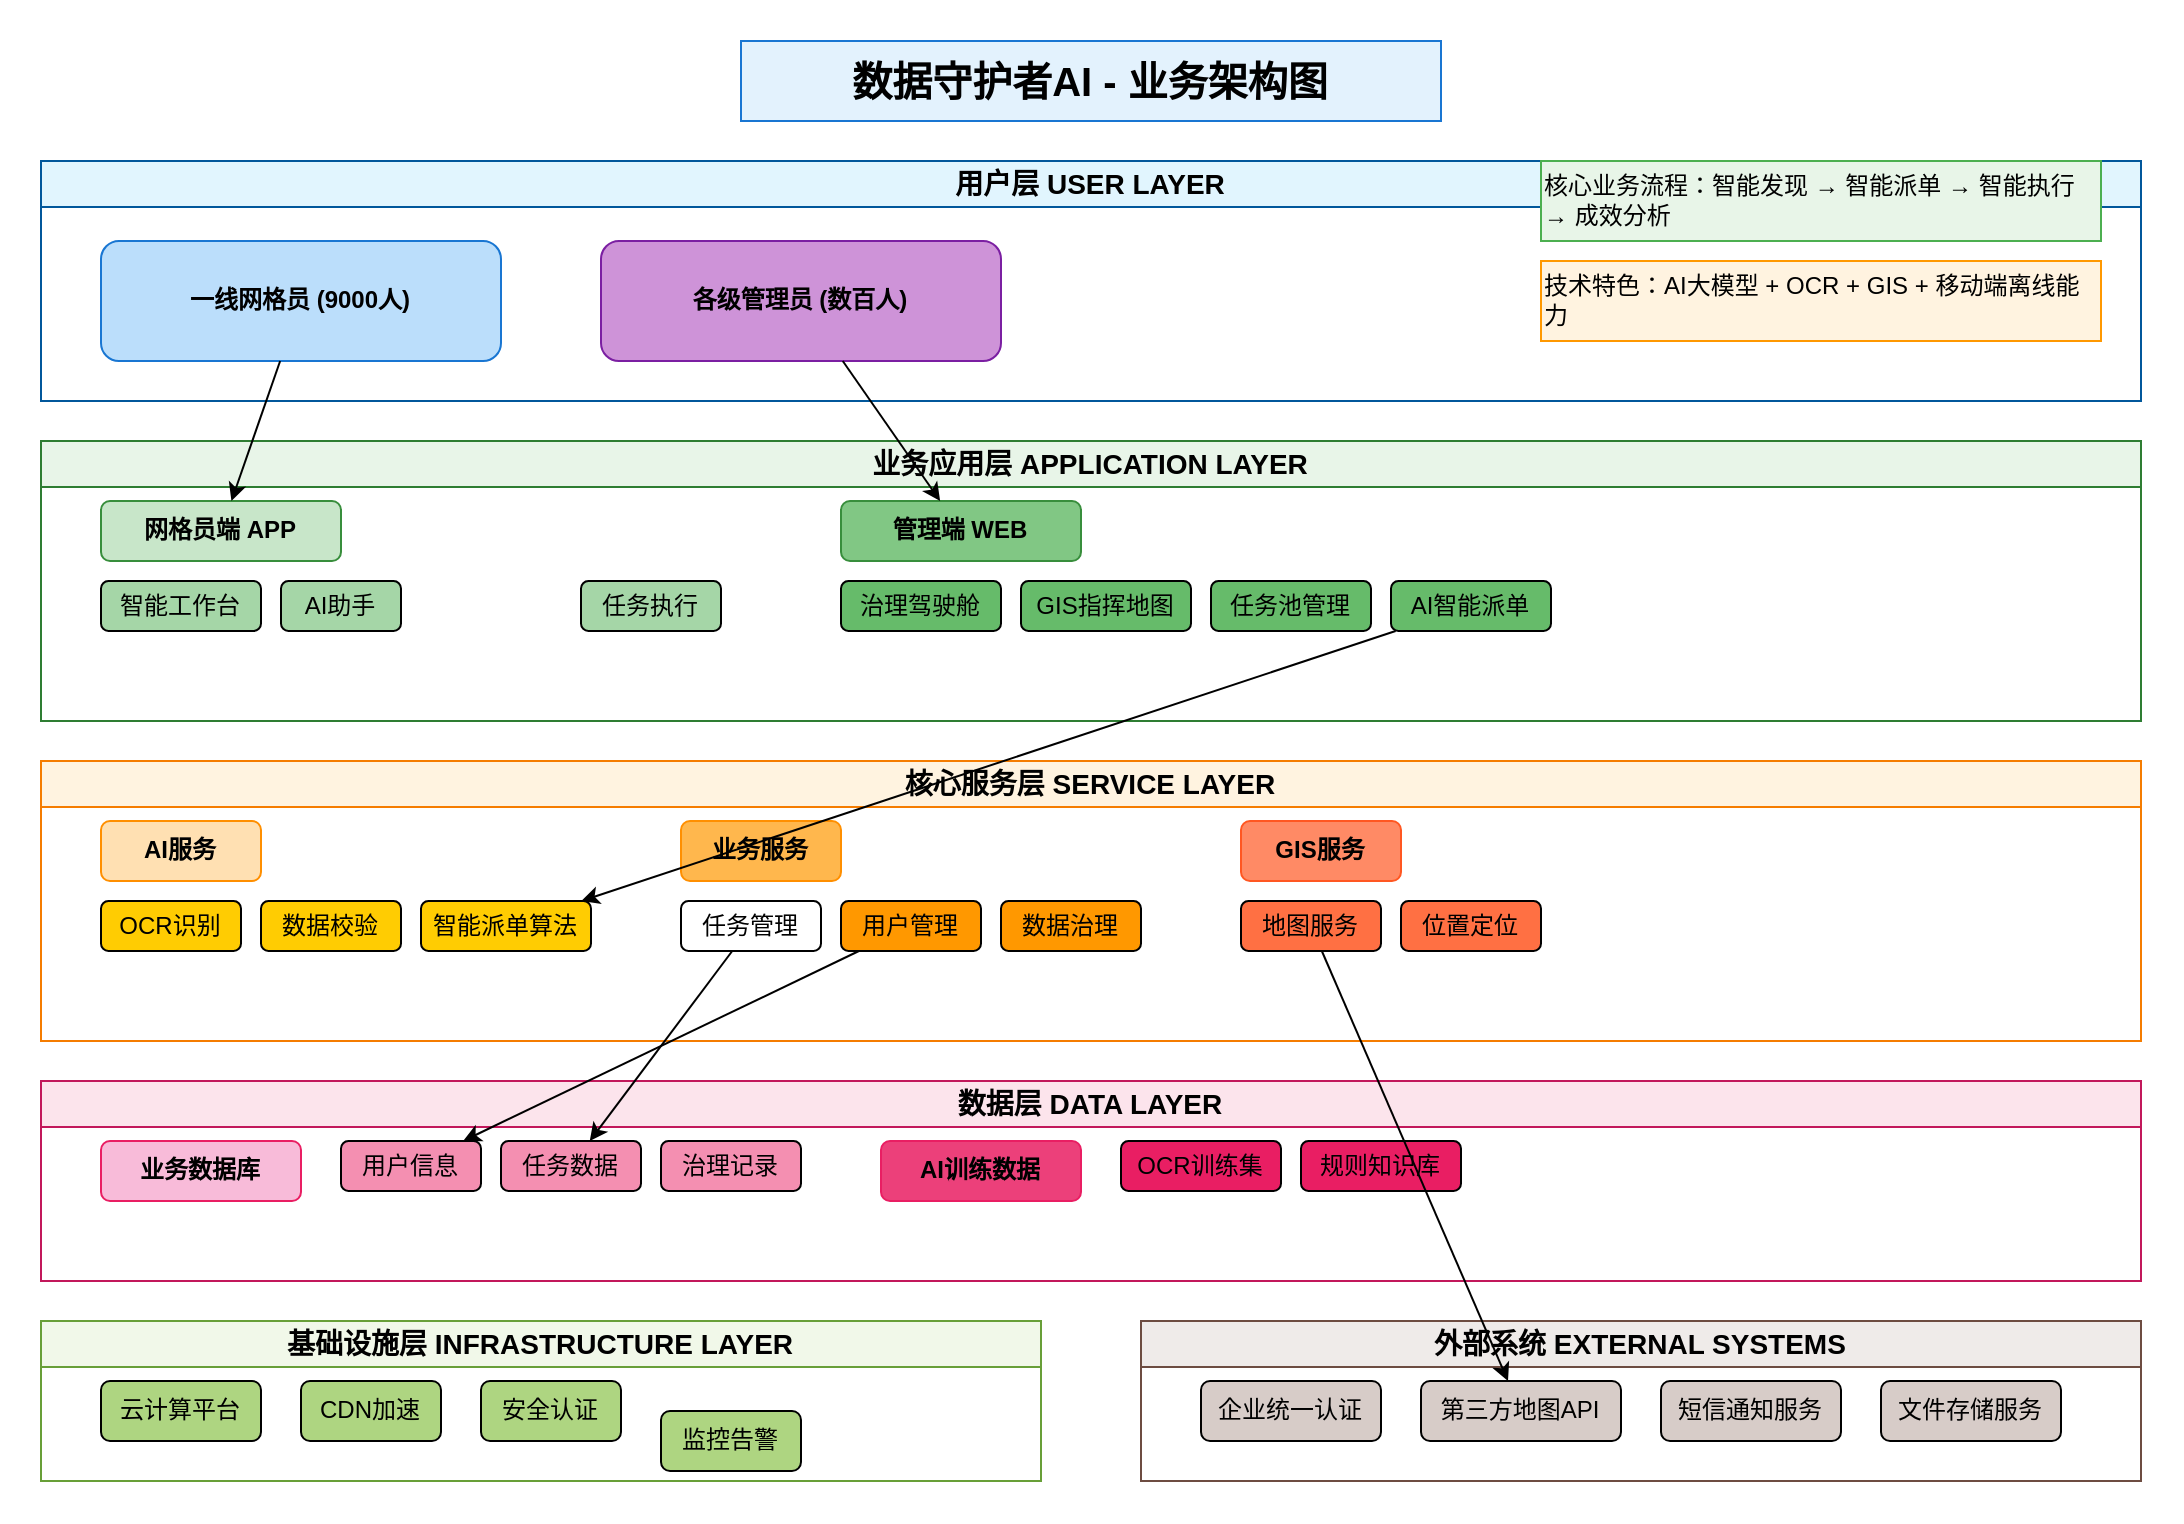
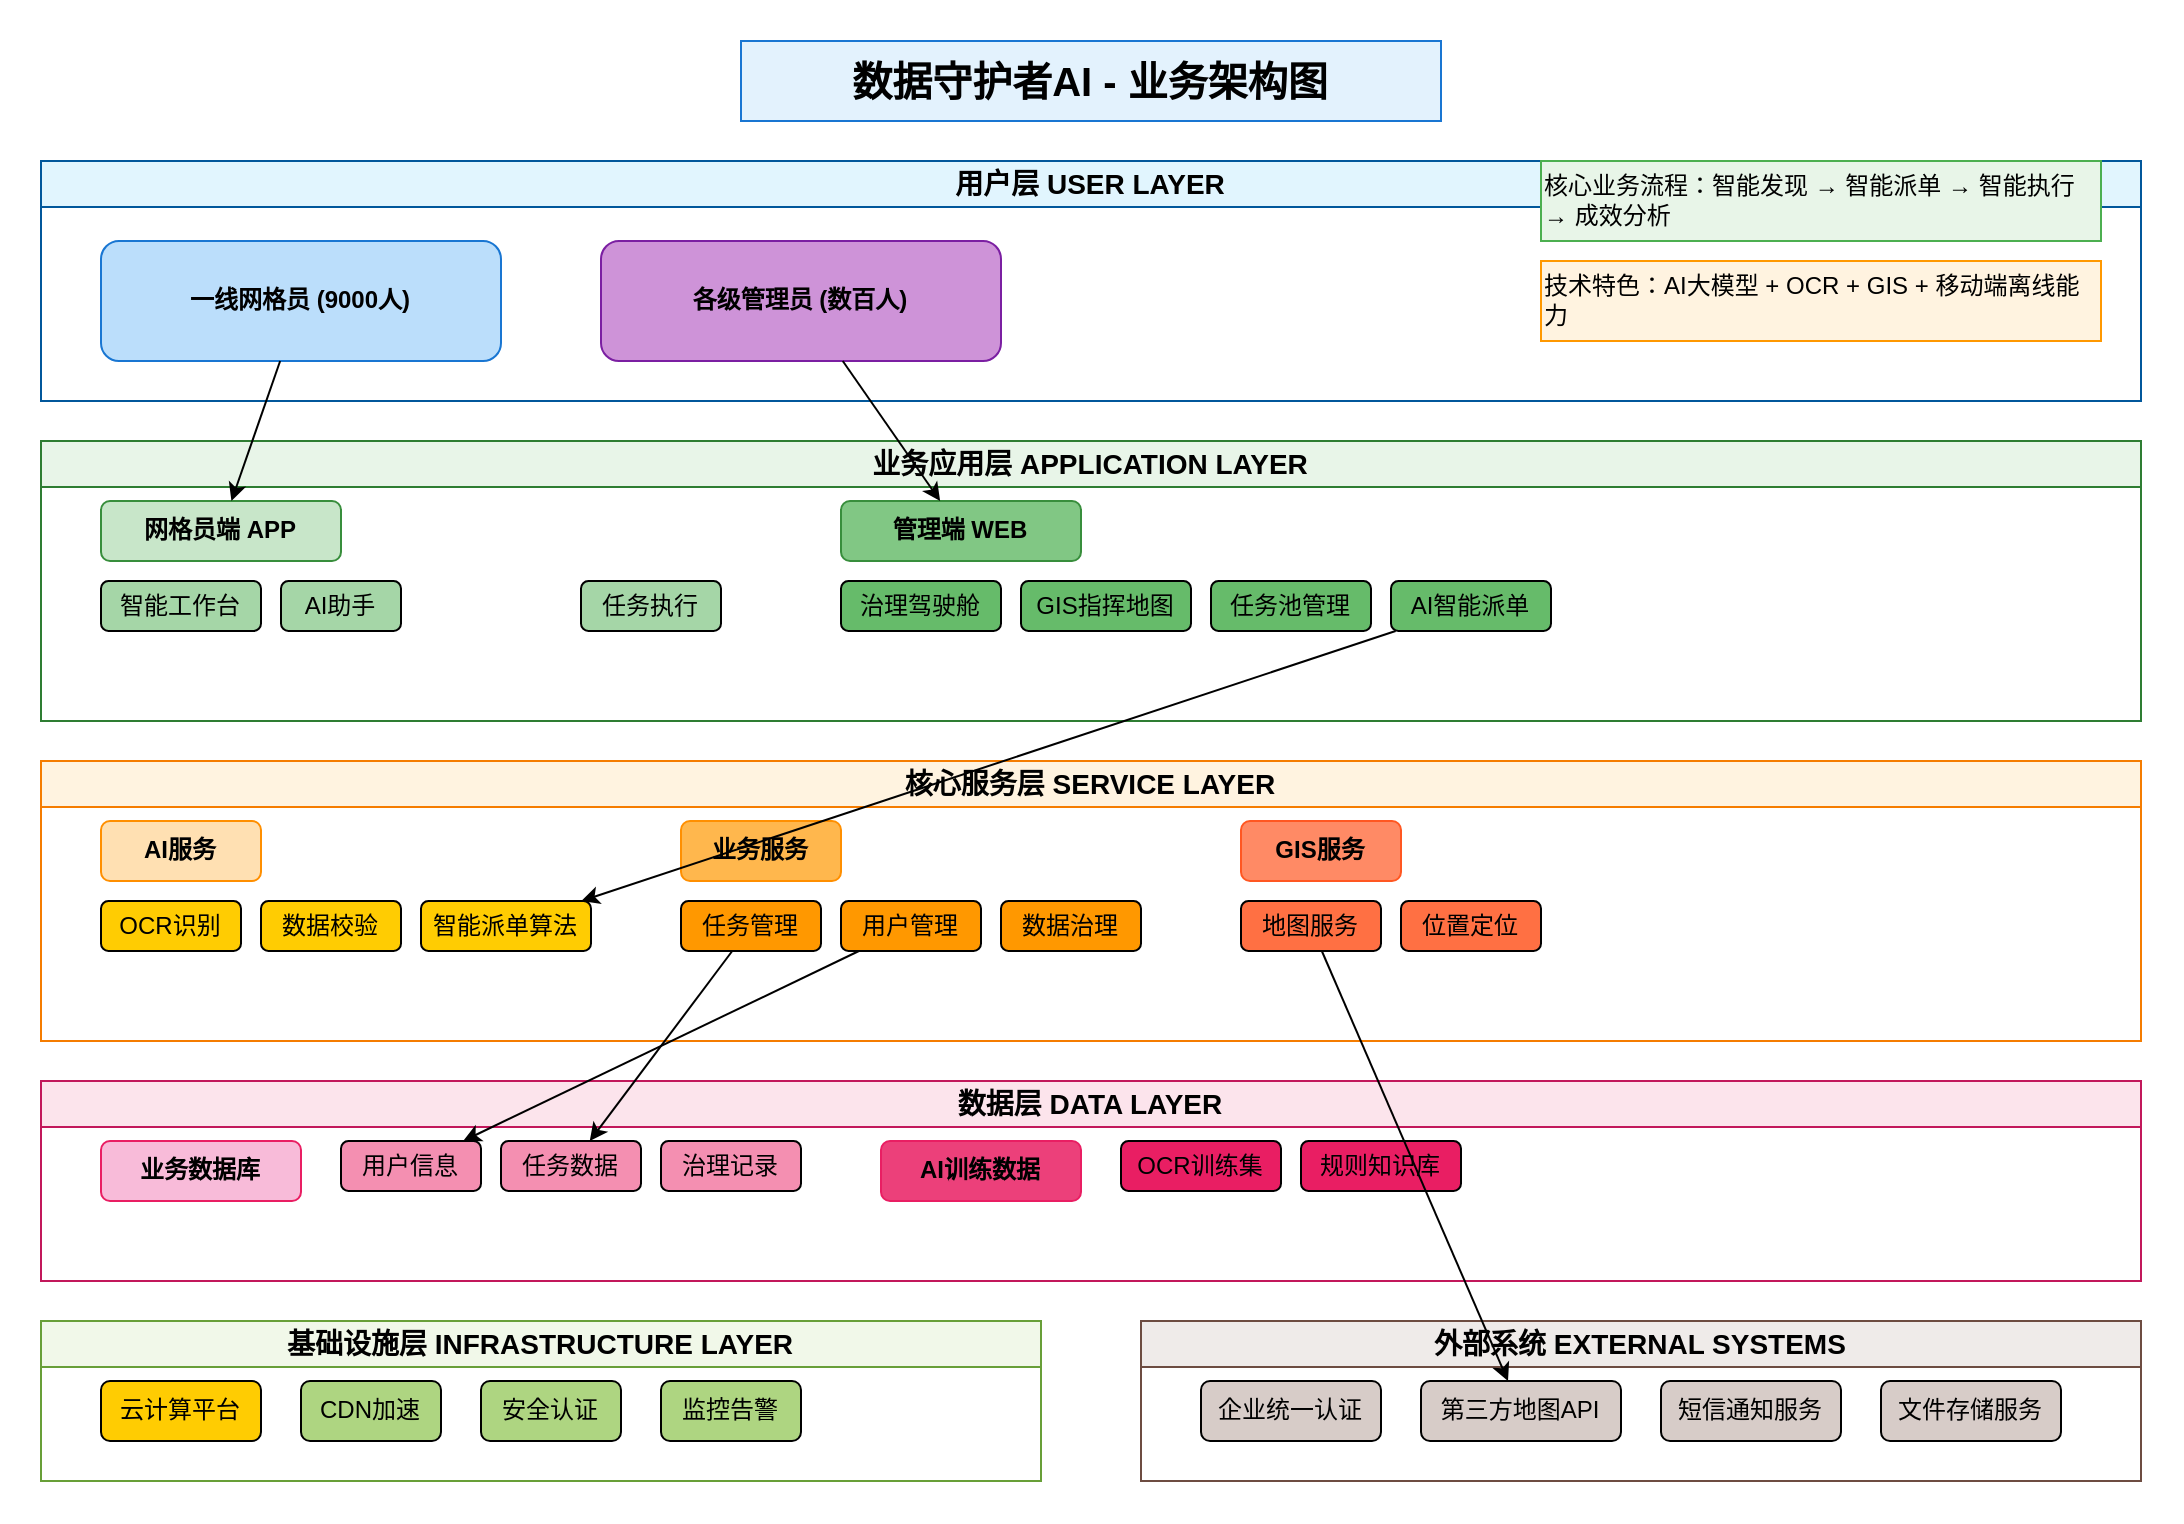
node "任务管理": fillcolor #ffffff -> #ff9800
node "云计算平台": fillcolor #aed581 -> #ffcc02
node "监控告警": moved (731, 1441) -> (731, 1411)
